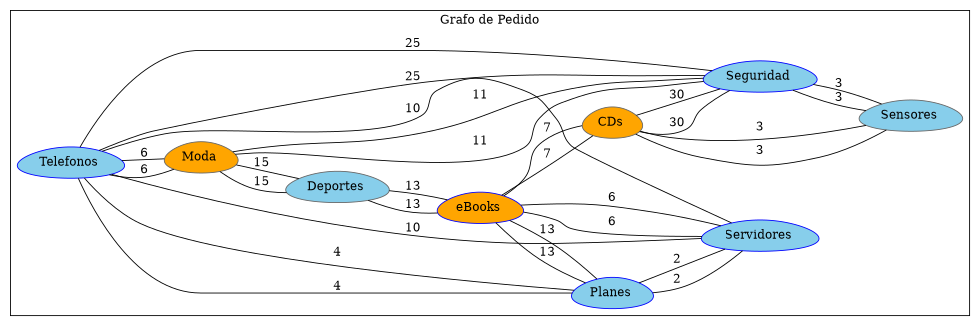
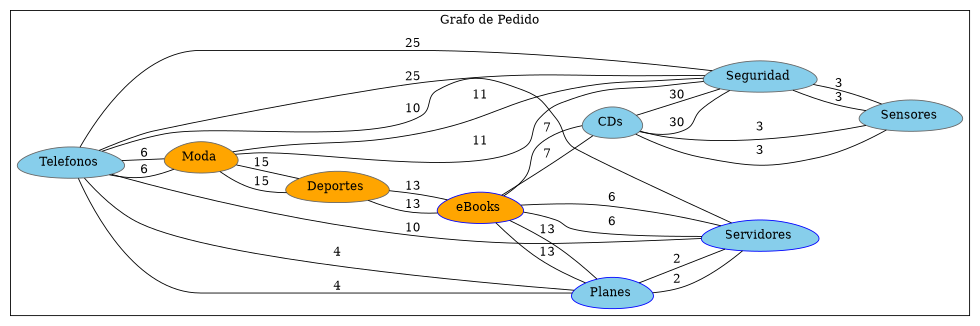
node "Seguridad": color blue -> gray40
node "CDs": fillcolor orange -> skyblue
node "Telefonos": color blue -> gray40
node "Deportes": fillcolor skyblue -> orange
